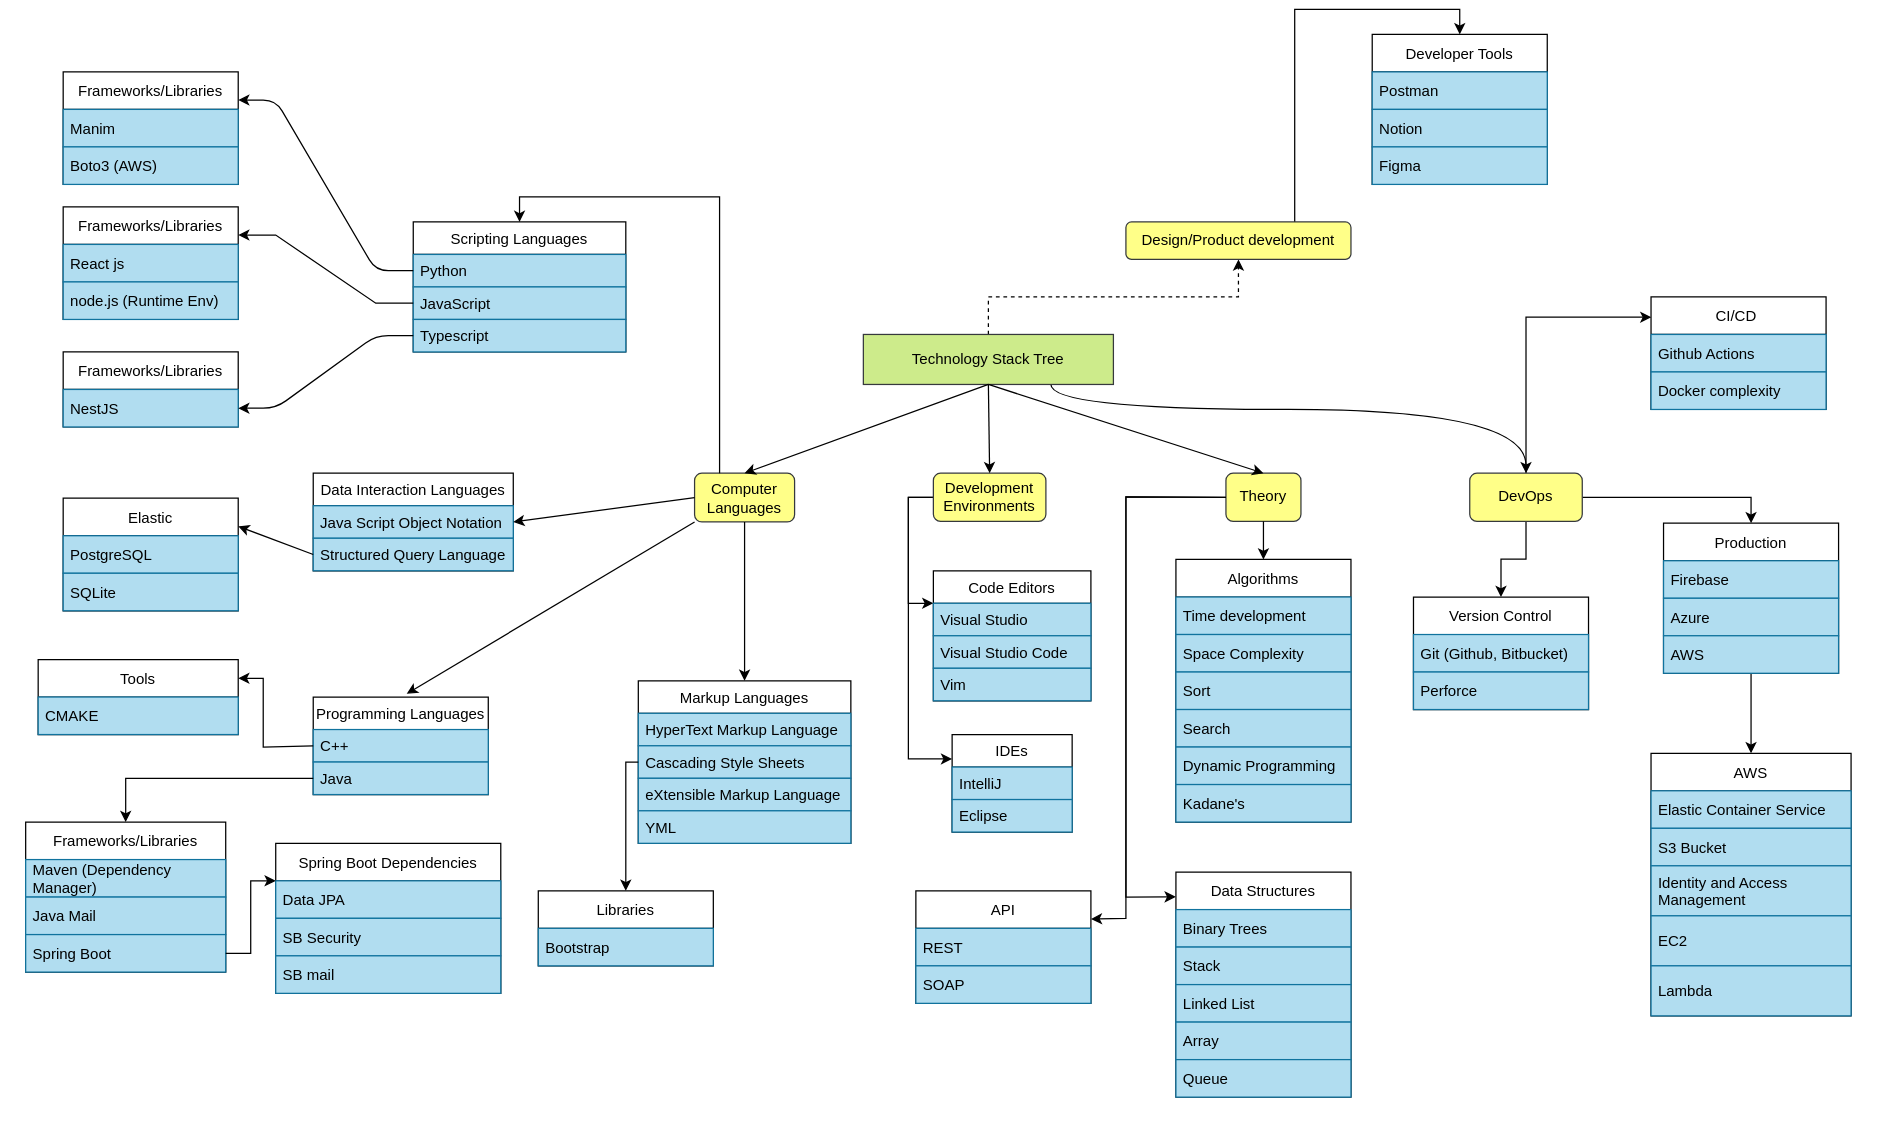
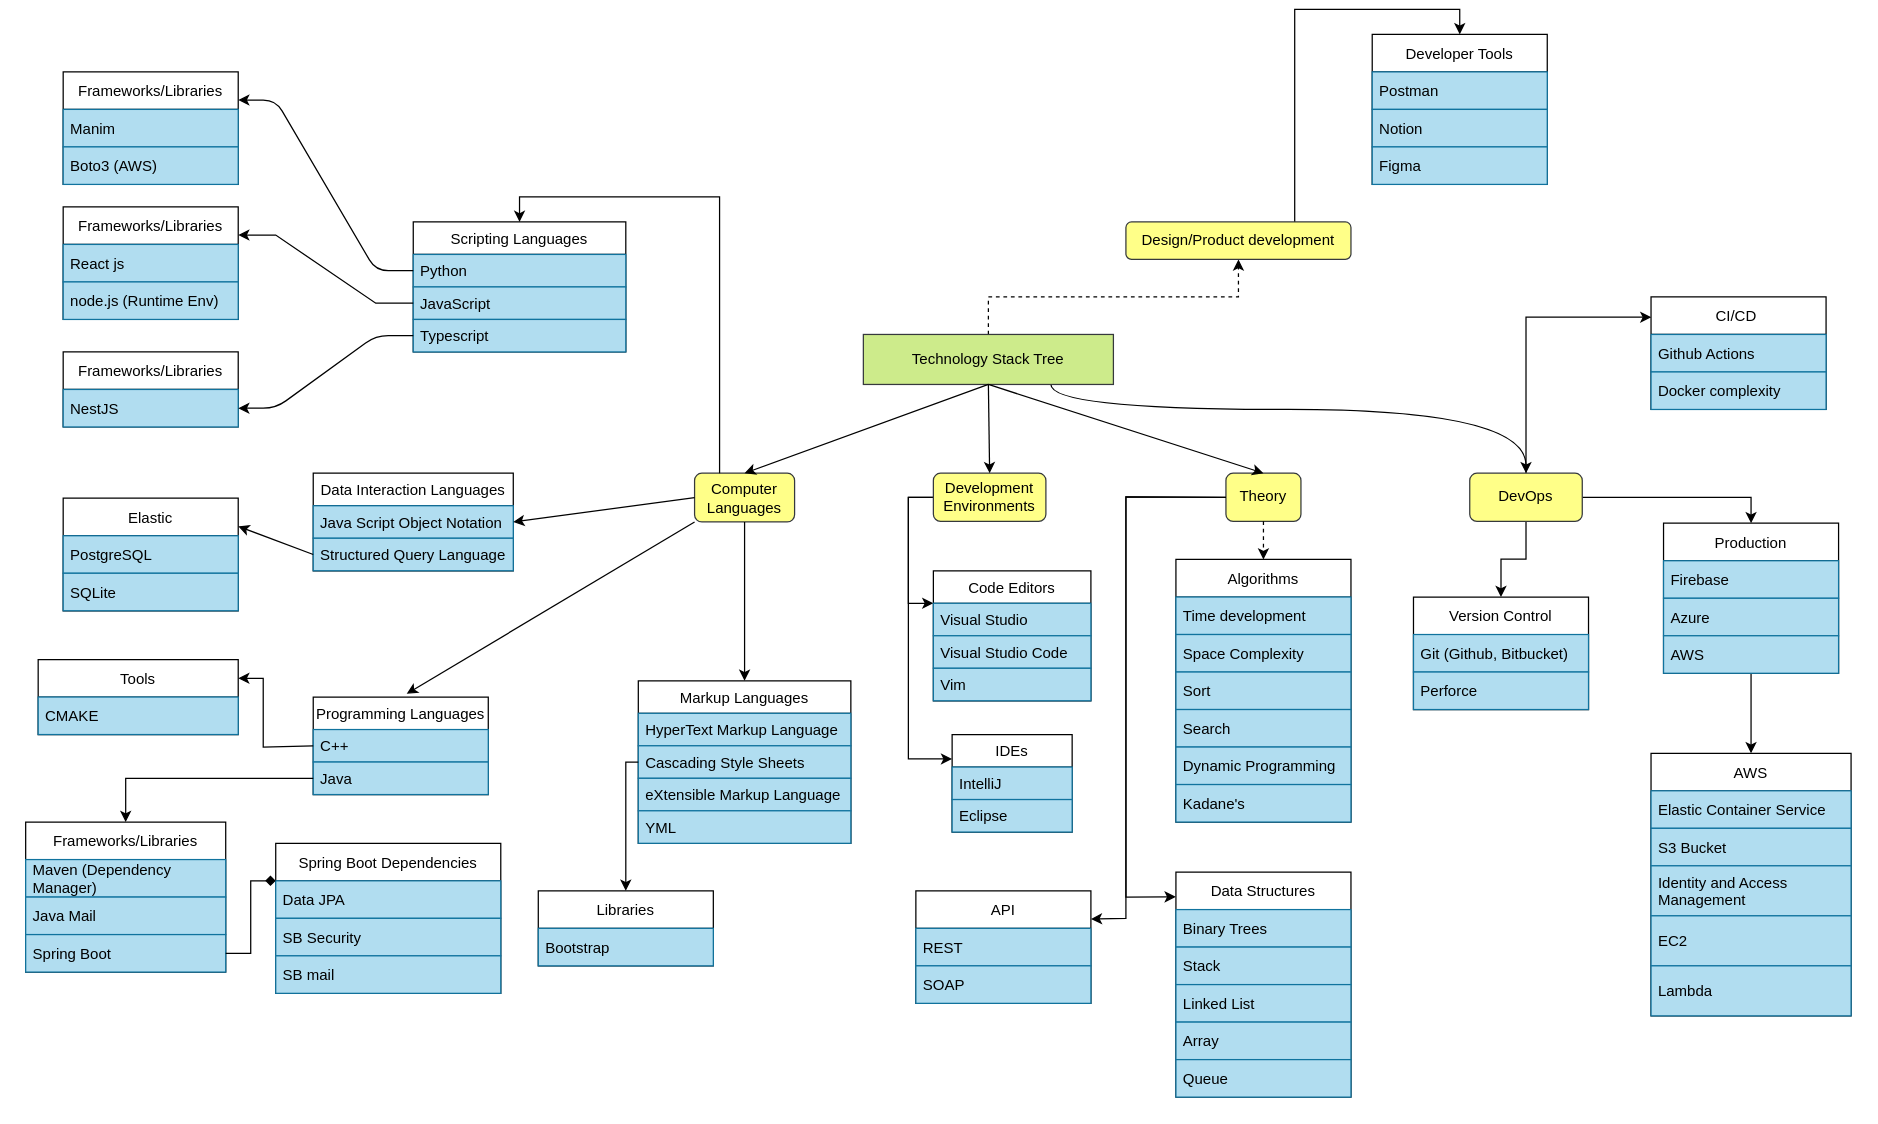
edge "Theory" -> "Algorithms": style solid -> dashed
edge "Spring Boot" -> "Spring Boot Dependencies": arrowhead classic -> diamond
